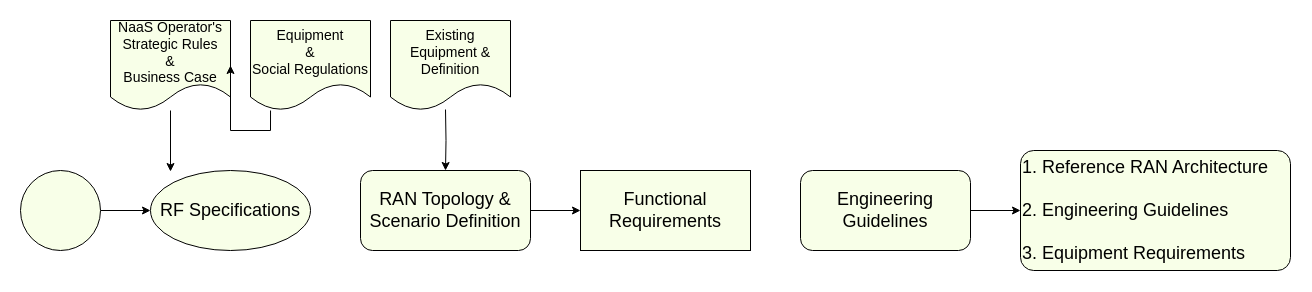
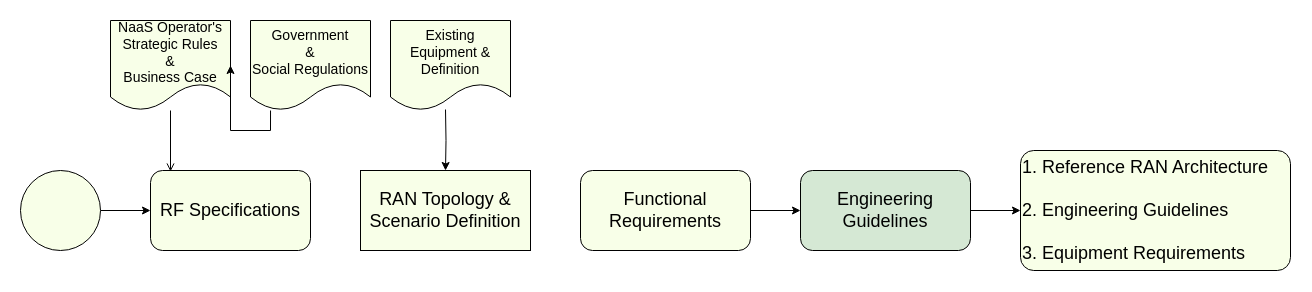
node "Equipment & Social Regulations": label "Equipment & Social Regulations" -> "Government & Social Regulations"
edge "NaaS Operator's Strategic Rules & Business Case" -> "RF Specifications": arrowhead classic -> open
node "RF Specifications": shape ellipse -> rounded rectangle
node "RAN Topology & Scenario Definition": shape rounded rectangle -> rectangle
edge "RAN Topology & Scenario Definition" -> "Functional Requirements": removed
node "Functional Requirements": shape rectangle -> rounded rectangle
edge "Functional Requirements" -> "Engineering Guidelines": added
node "Engineering Guidelines": fillcolor #f8ffe8 -> #d5e8d4
